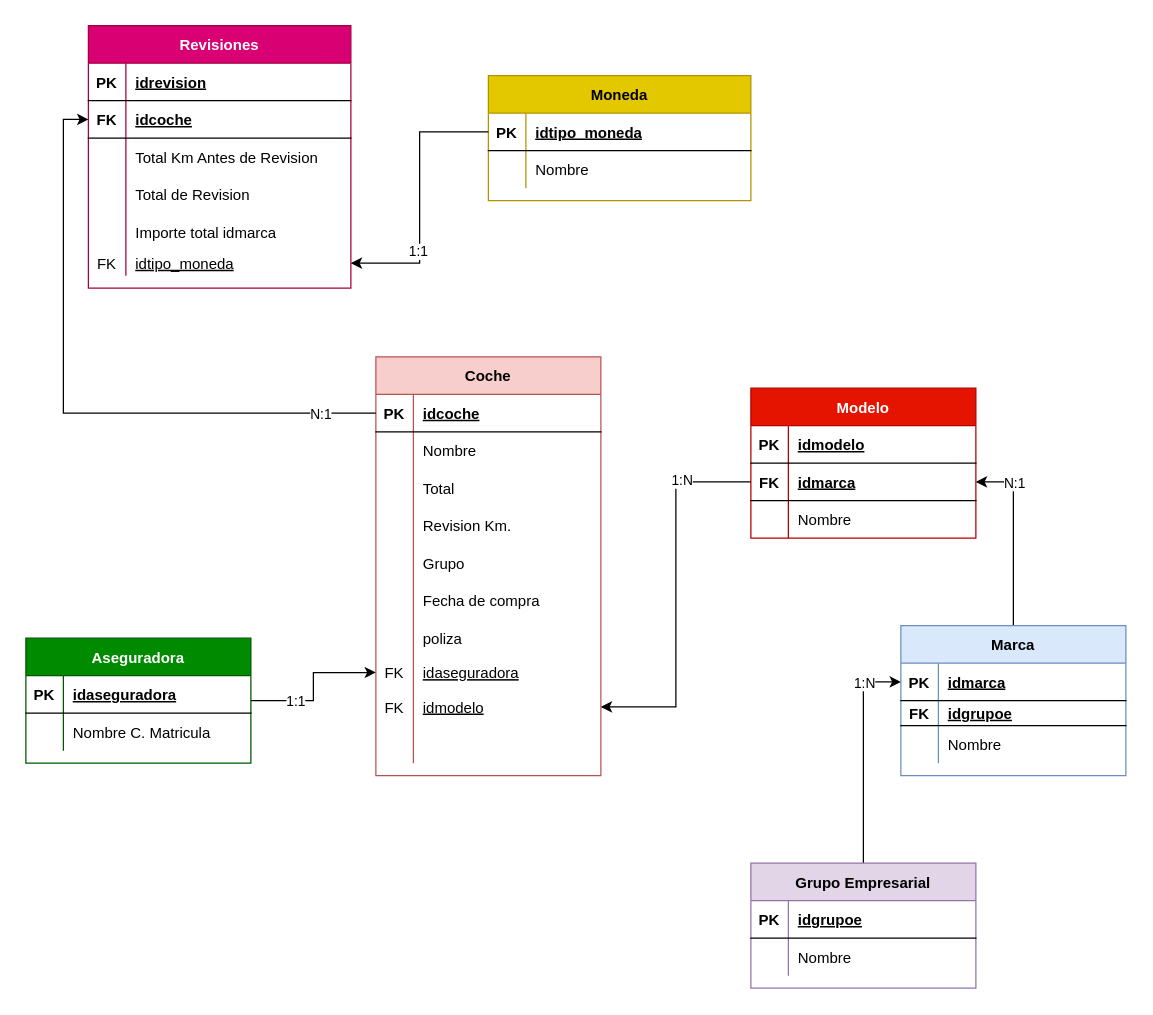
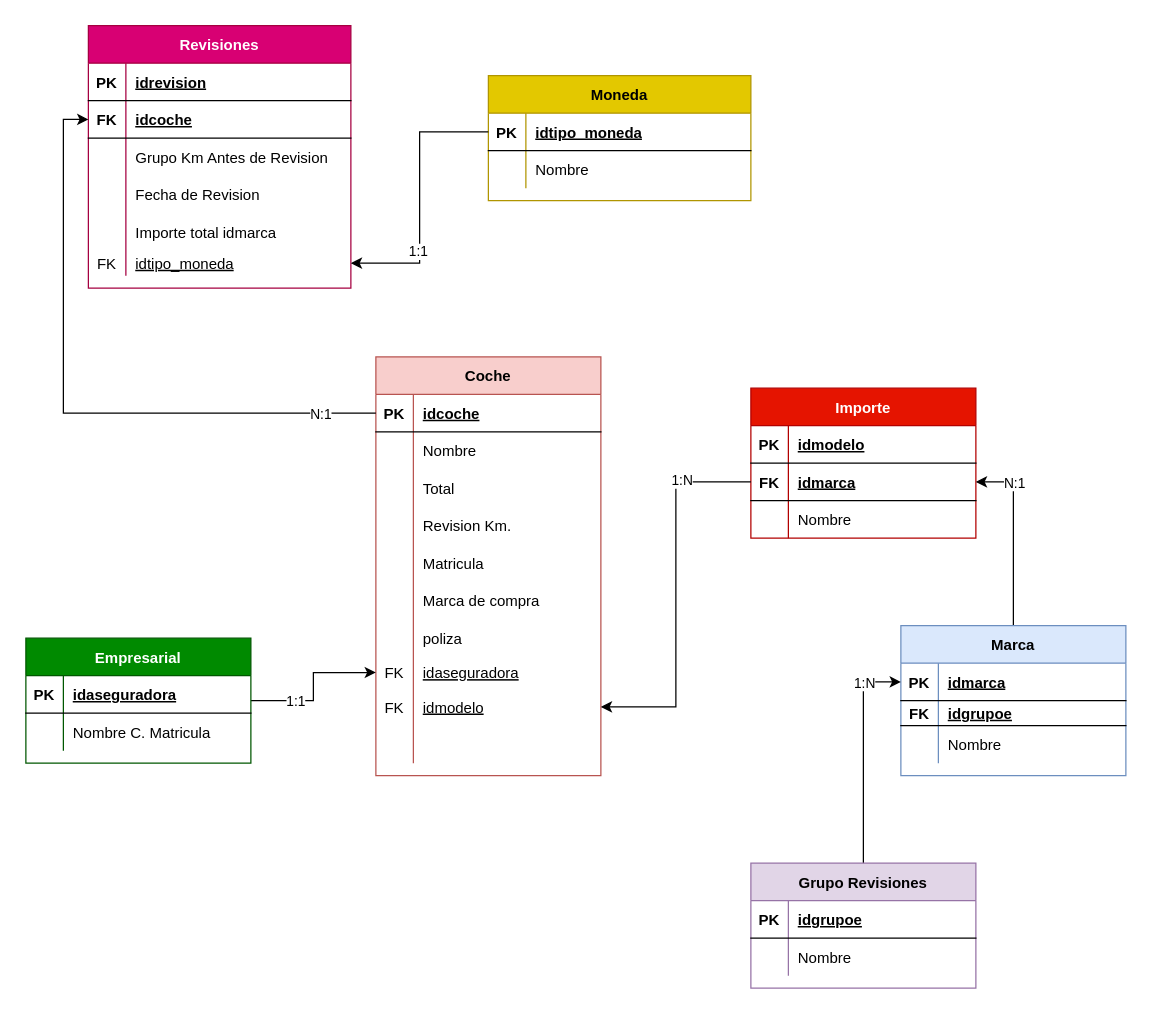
node "Total Km Antes de Revision": label "Total Km Antes de Revision" -> "Grupo Km Antes de Revision"
node "Total de Revision": label "Total de Revision" -> "Fecha de Revision"
node "Modelo": label "Modelo" -> "Importe"
node "Grupo": label "Grupo" -> "Matricula"
node "Fecha de compra": label "Fecha de compra" -> "Marca de compra"
node "Aseguradora": label "Aseguradora" -> "Empresarial"
node "Grupo Empresarial": label "Grupo Empresarial" -> "Grupo Revisiones"
